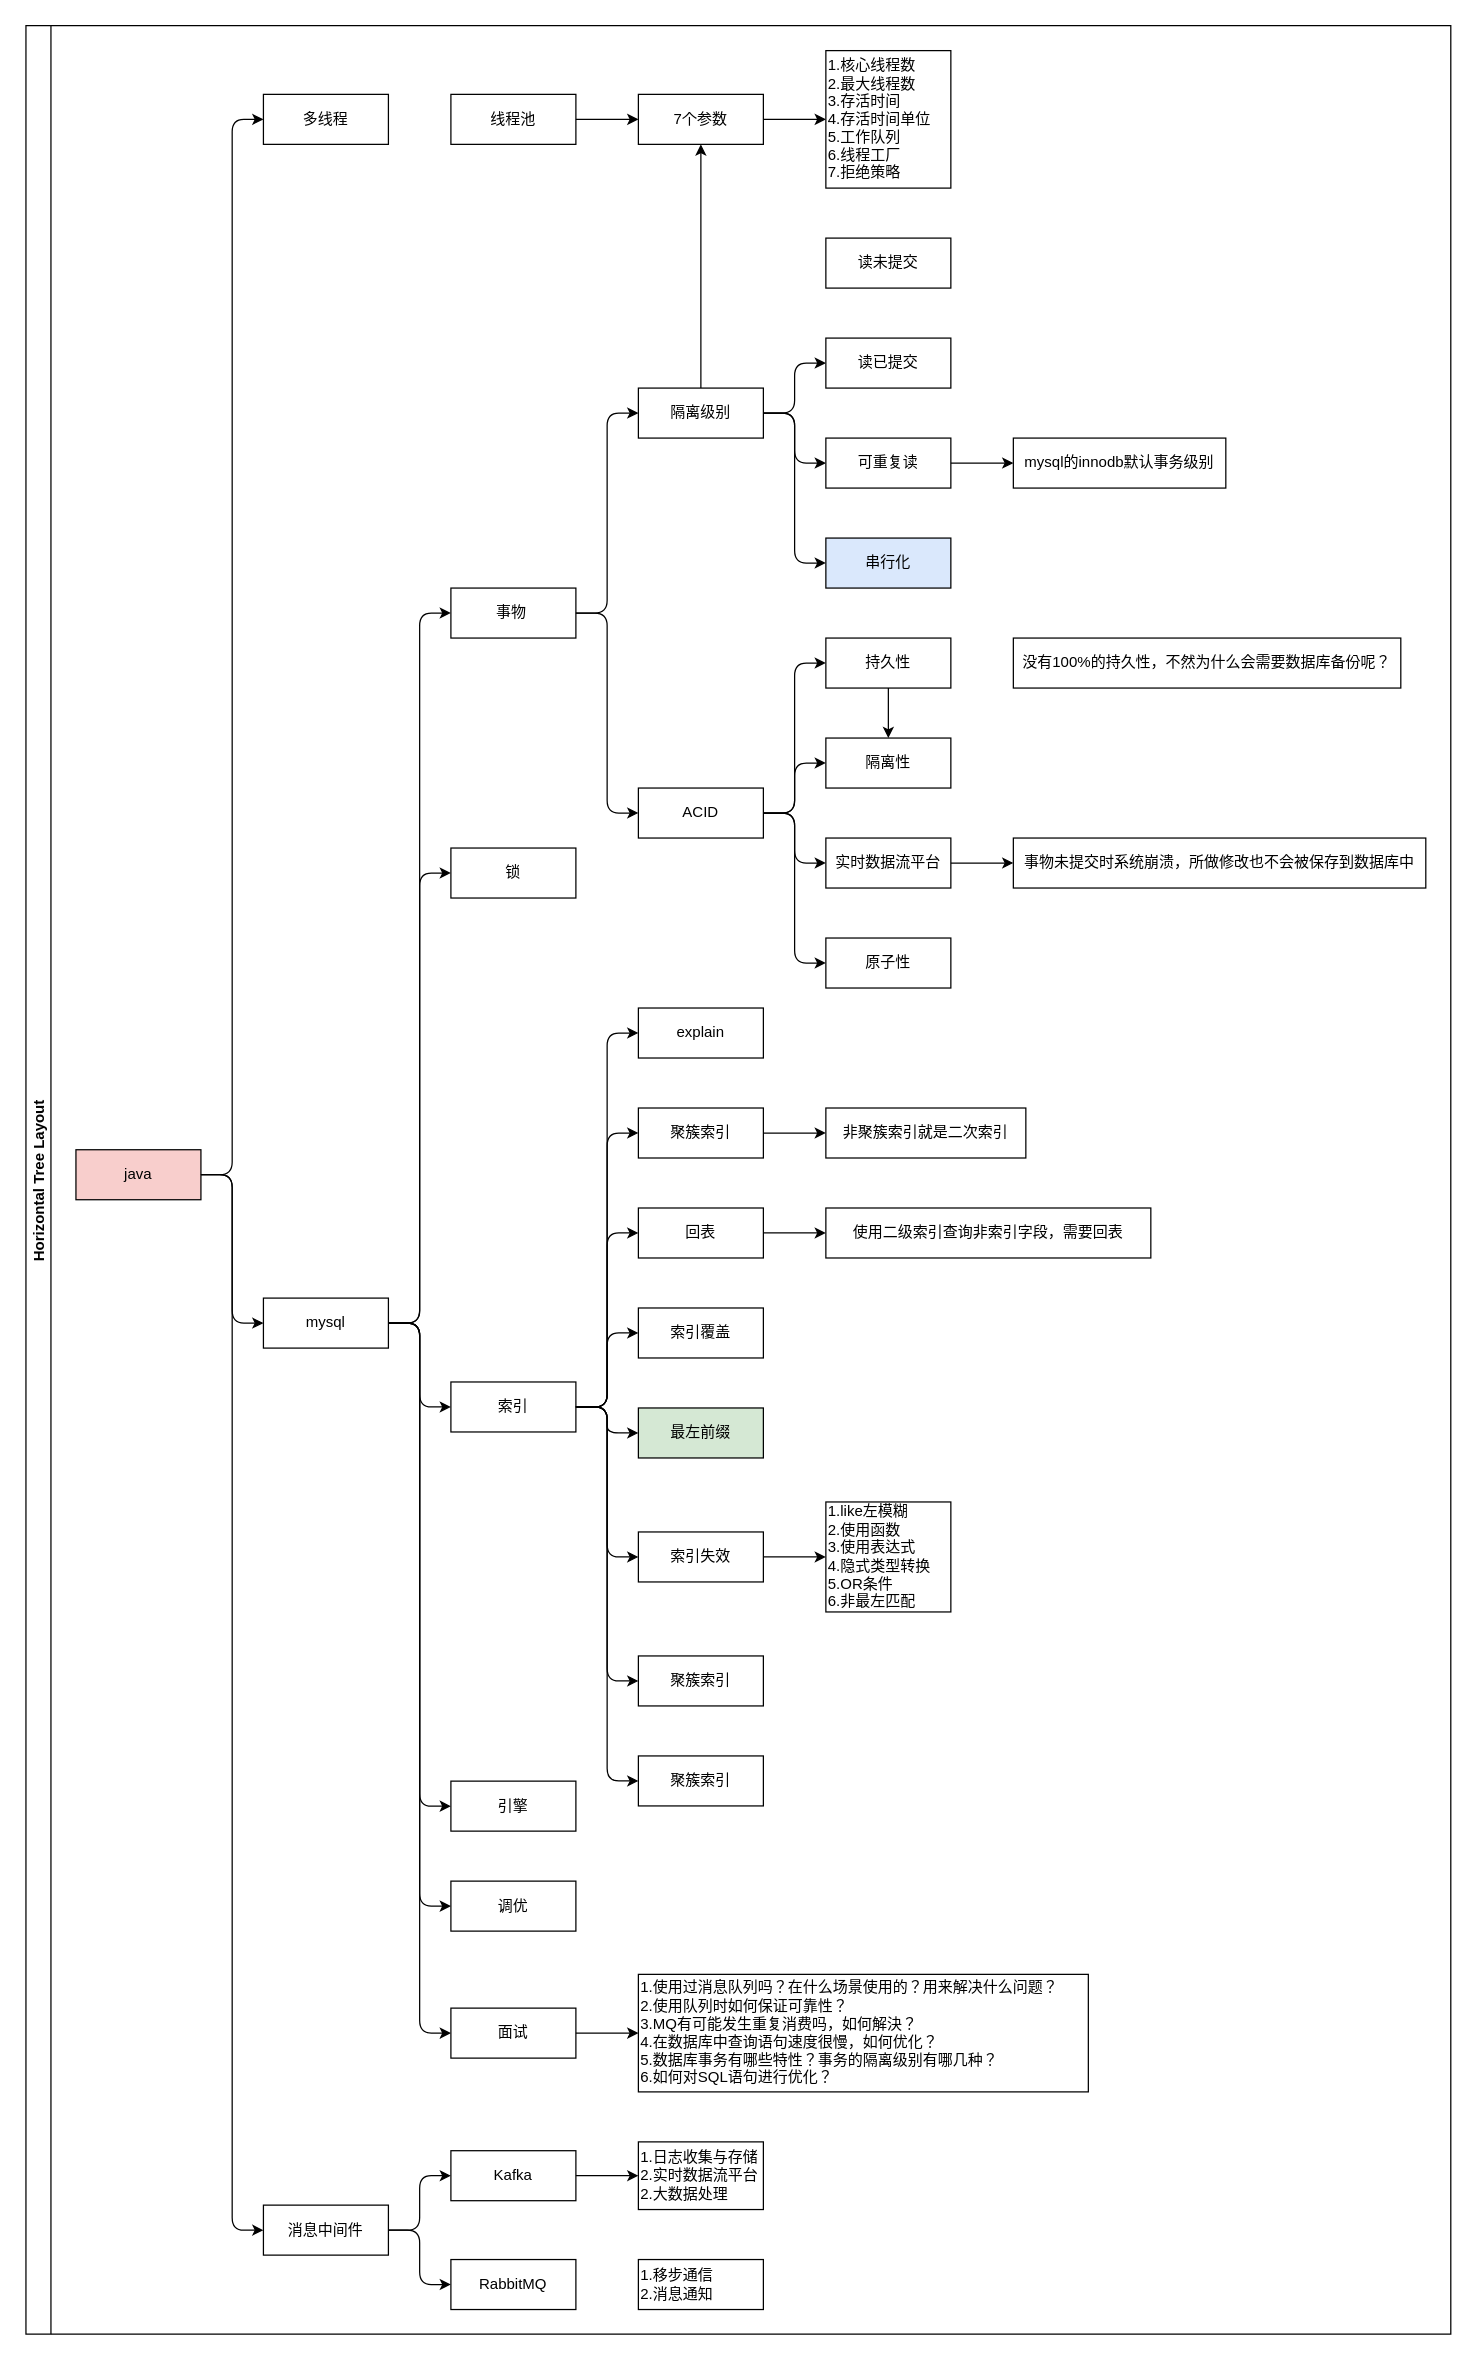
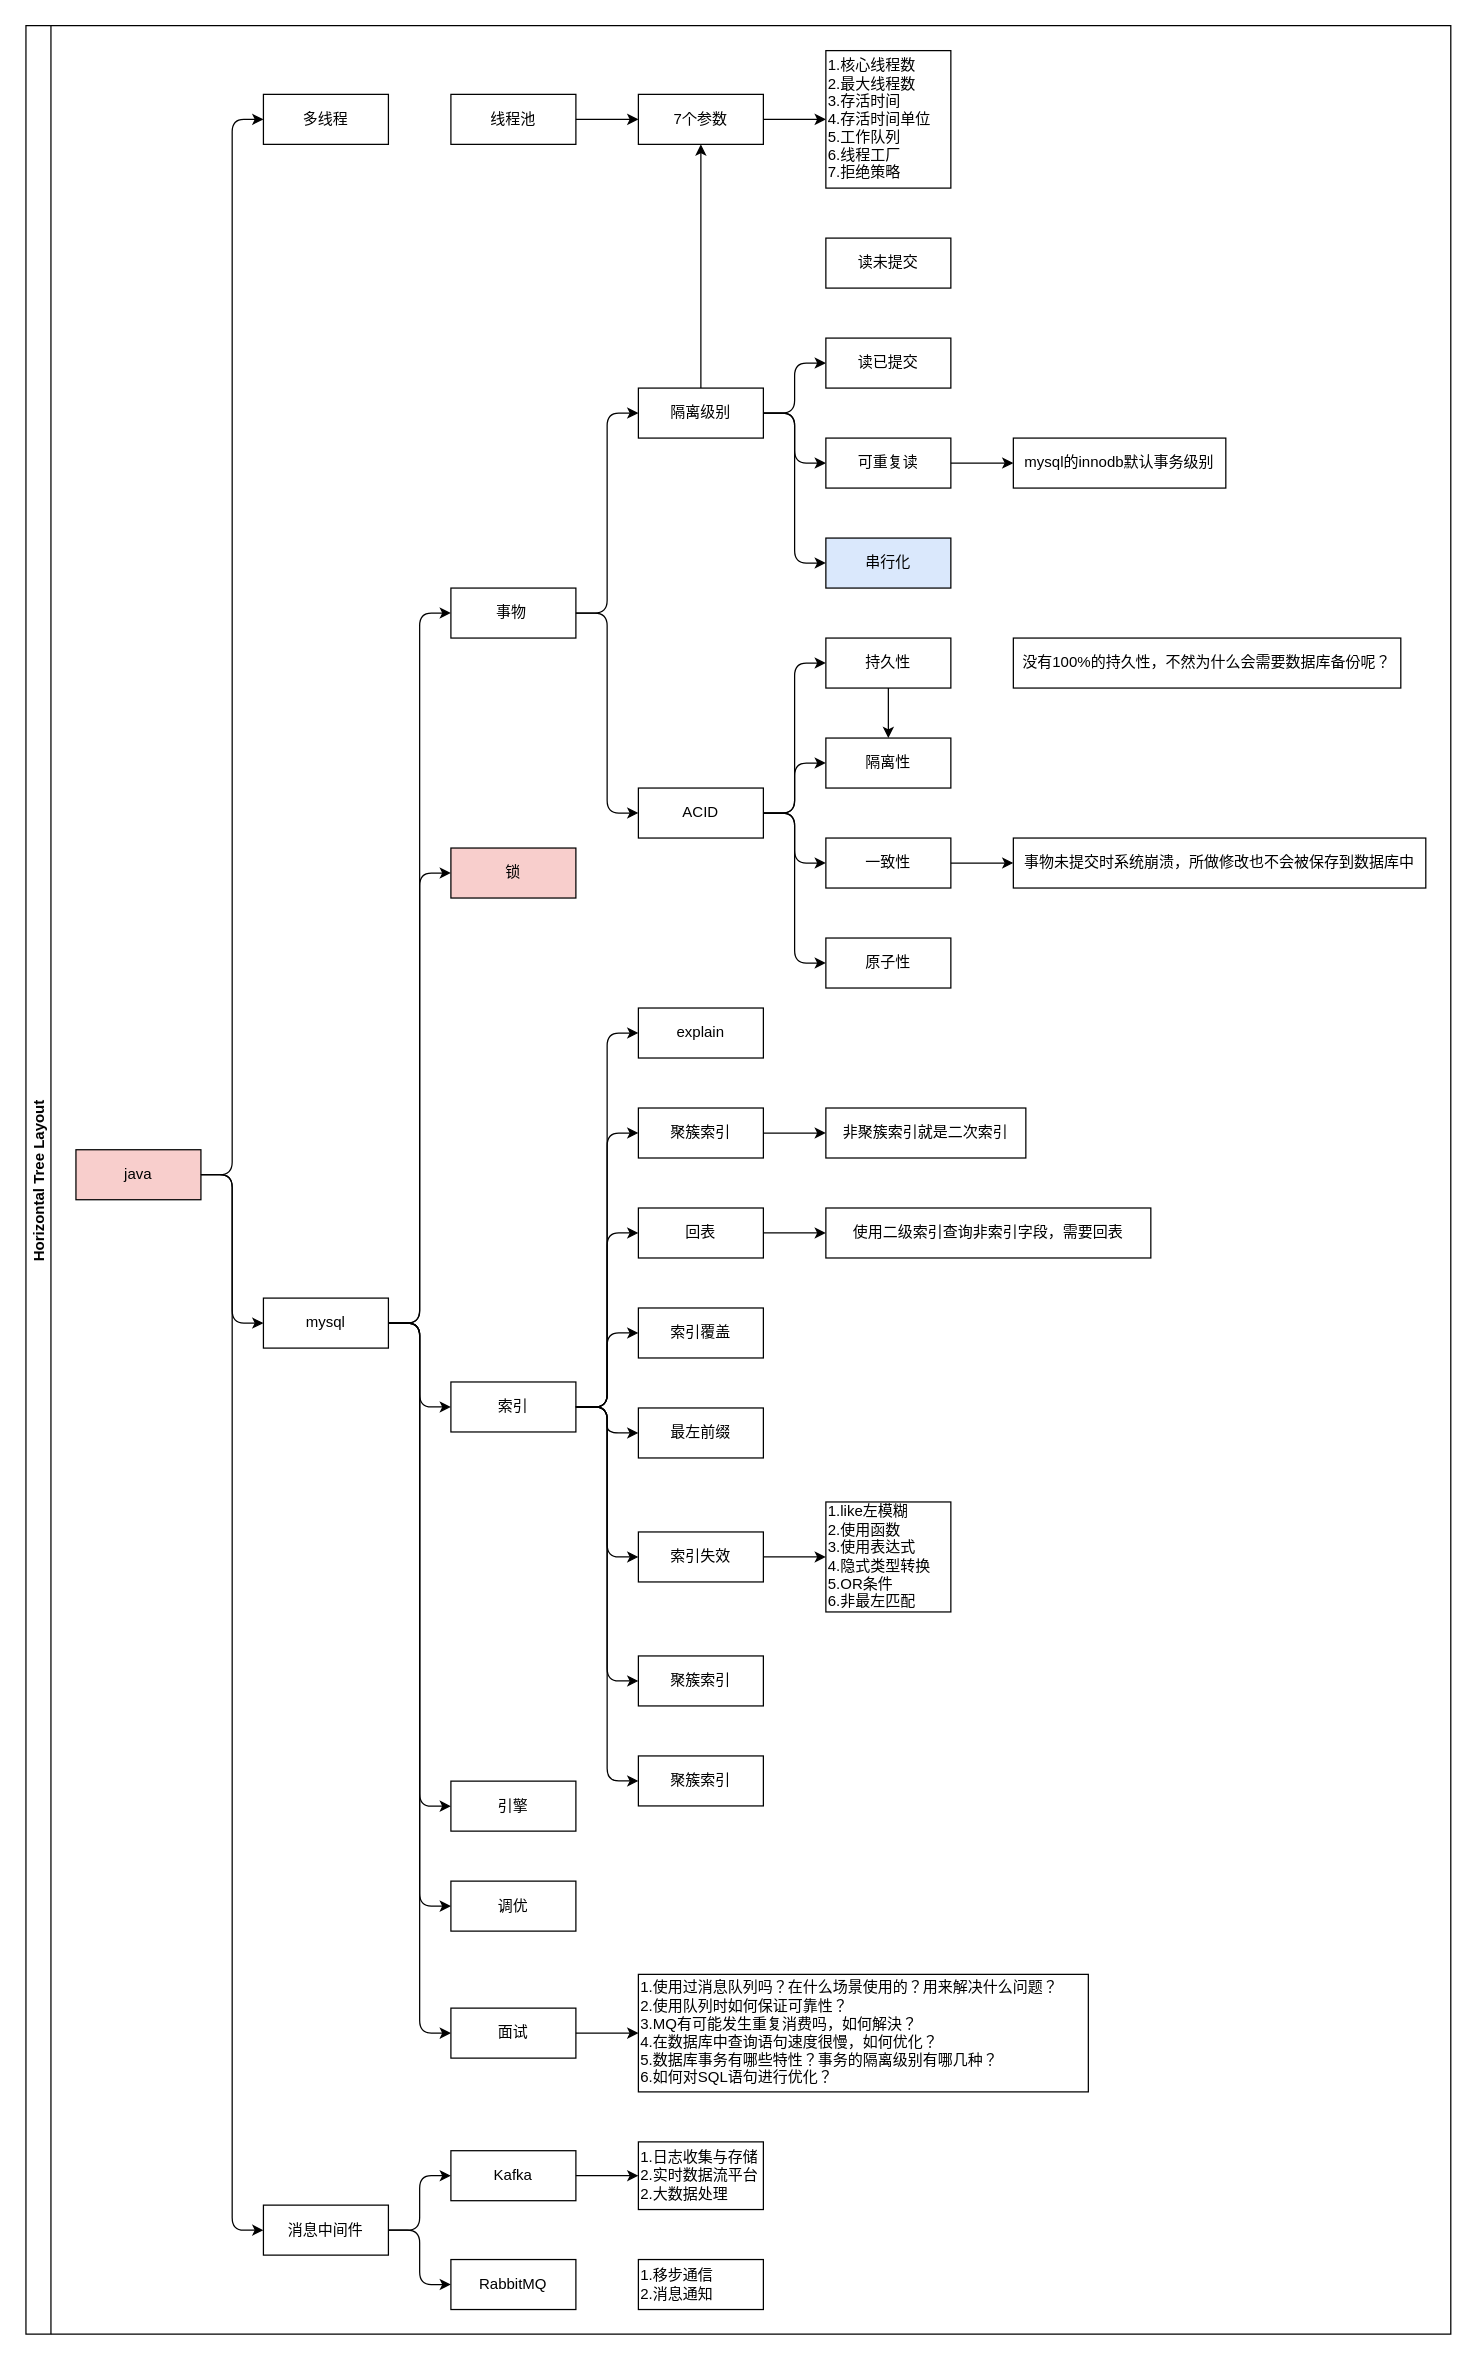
node "实时数据流平台": label "实时数据流平台" -> "一致性"
node "锁": fillcolor #ffffff -> #f8cecc
node "最左前缀": fillcolor #d5e8d4 -> #ffffff
